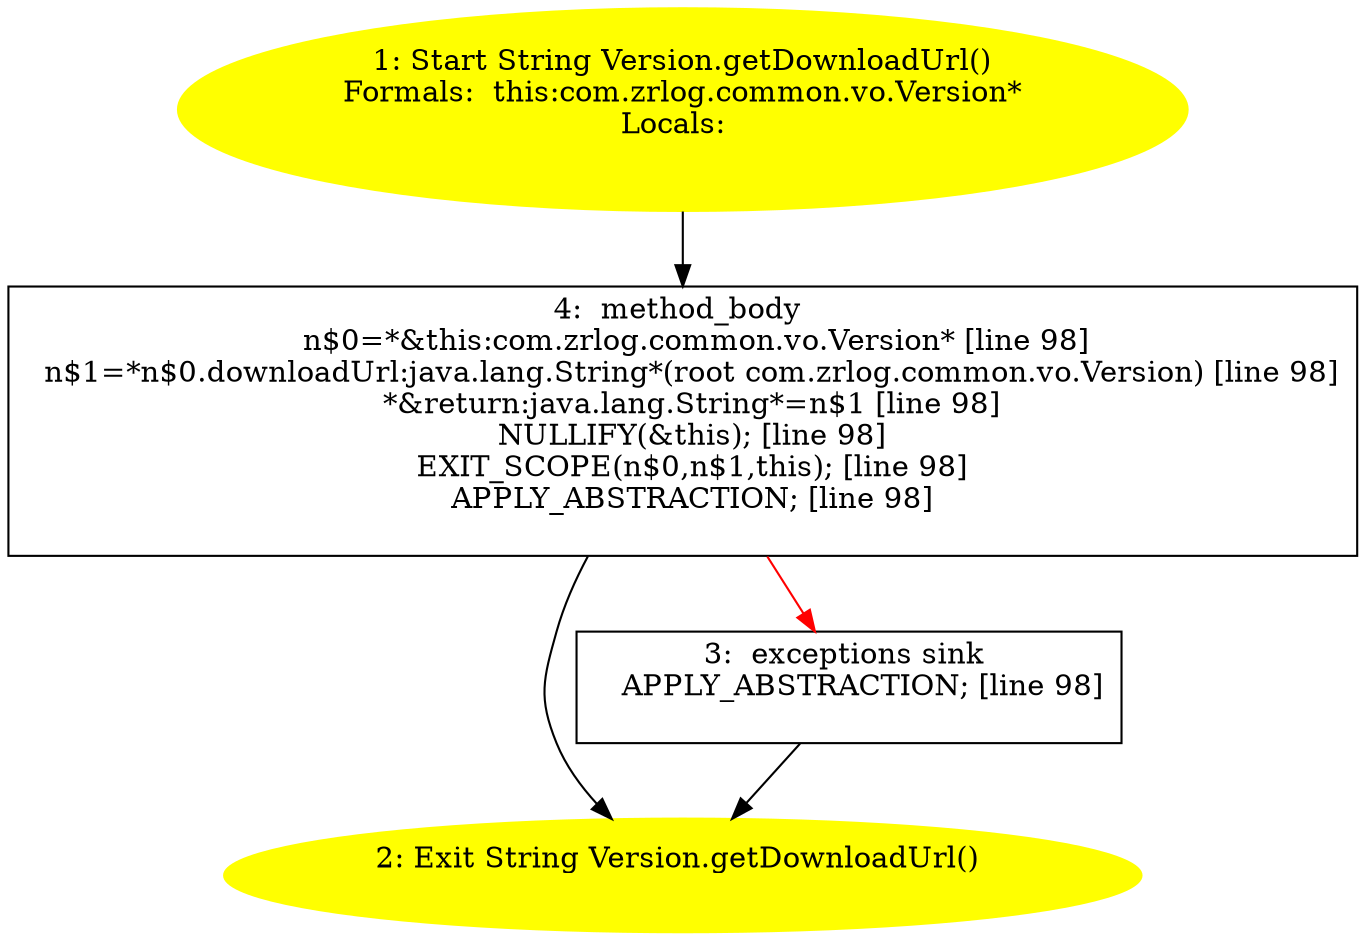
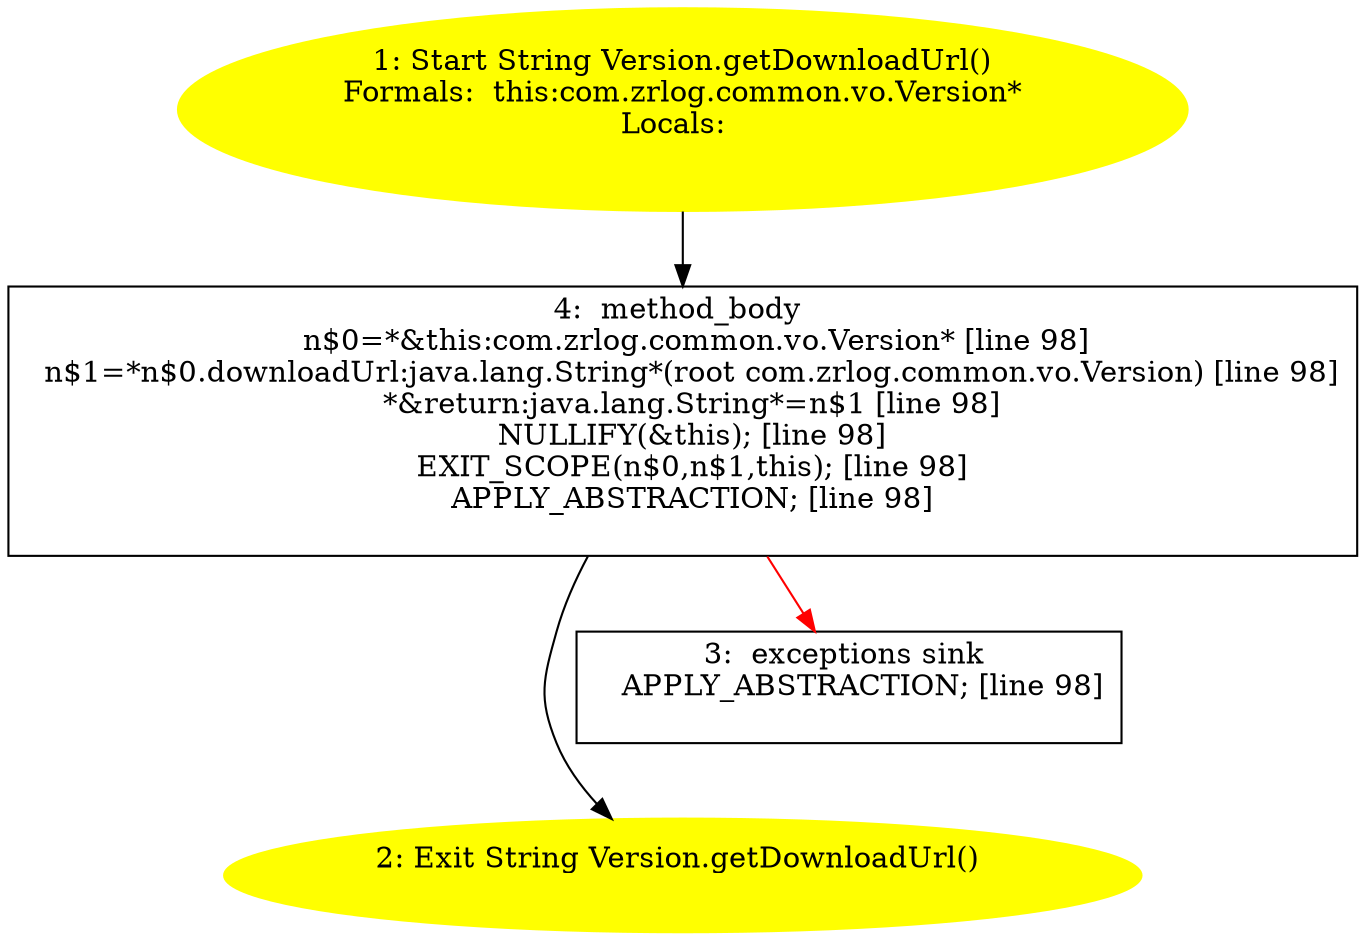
edge "3:  exceptions sink APPLY_ABSTRACTION; [line 98]" -> "2: Exit String Version.getDownloadUrl()": removed
